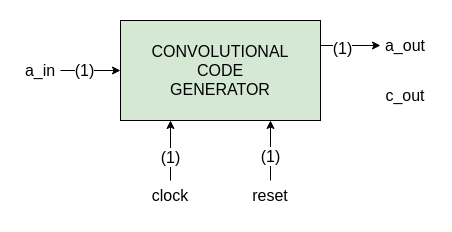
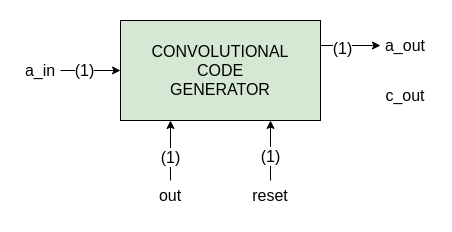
node "clock": label "clock" -> "out"
